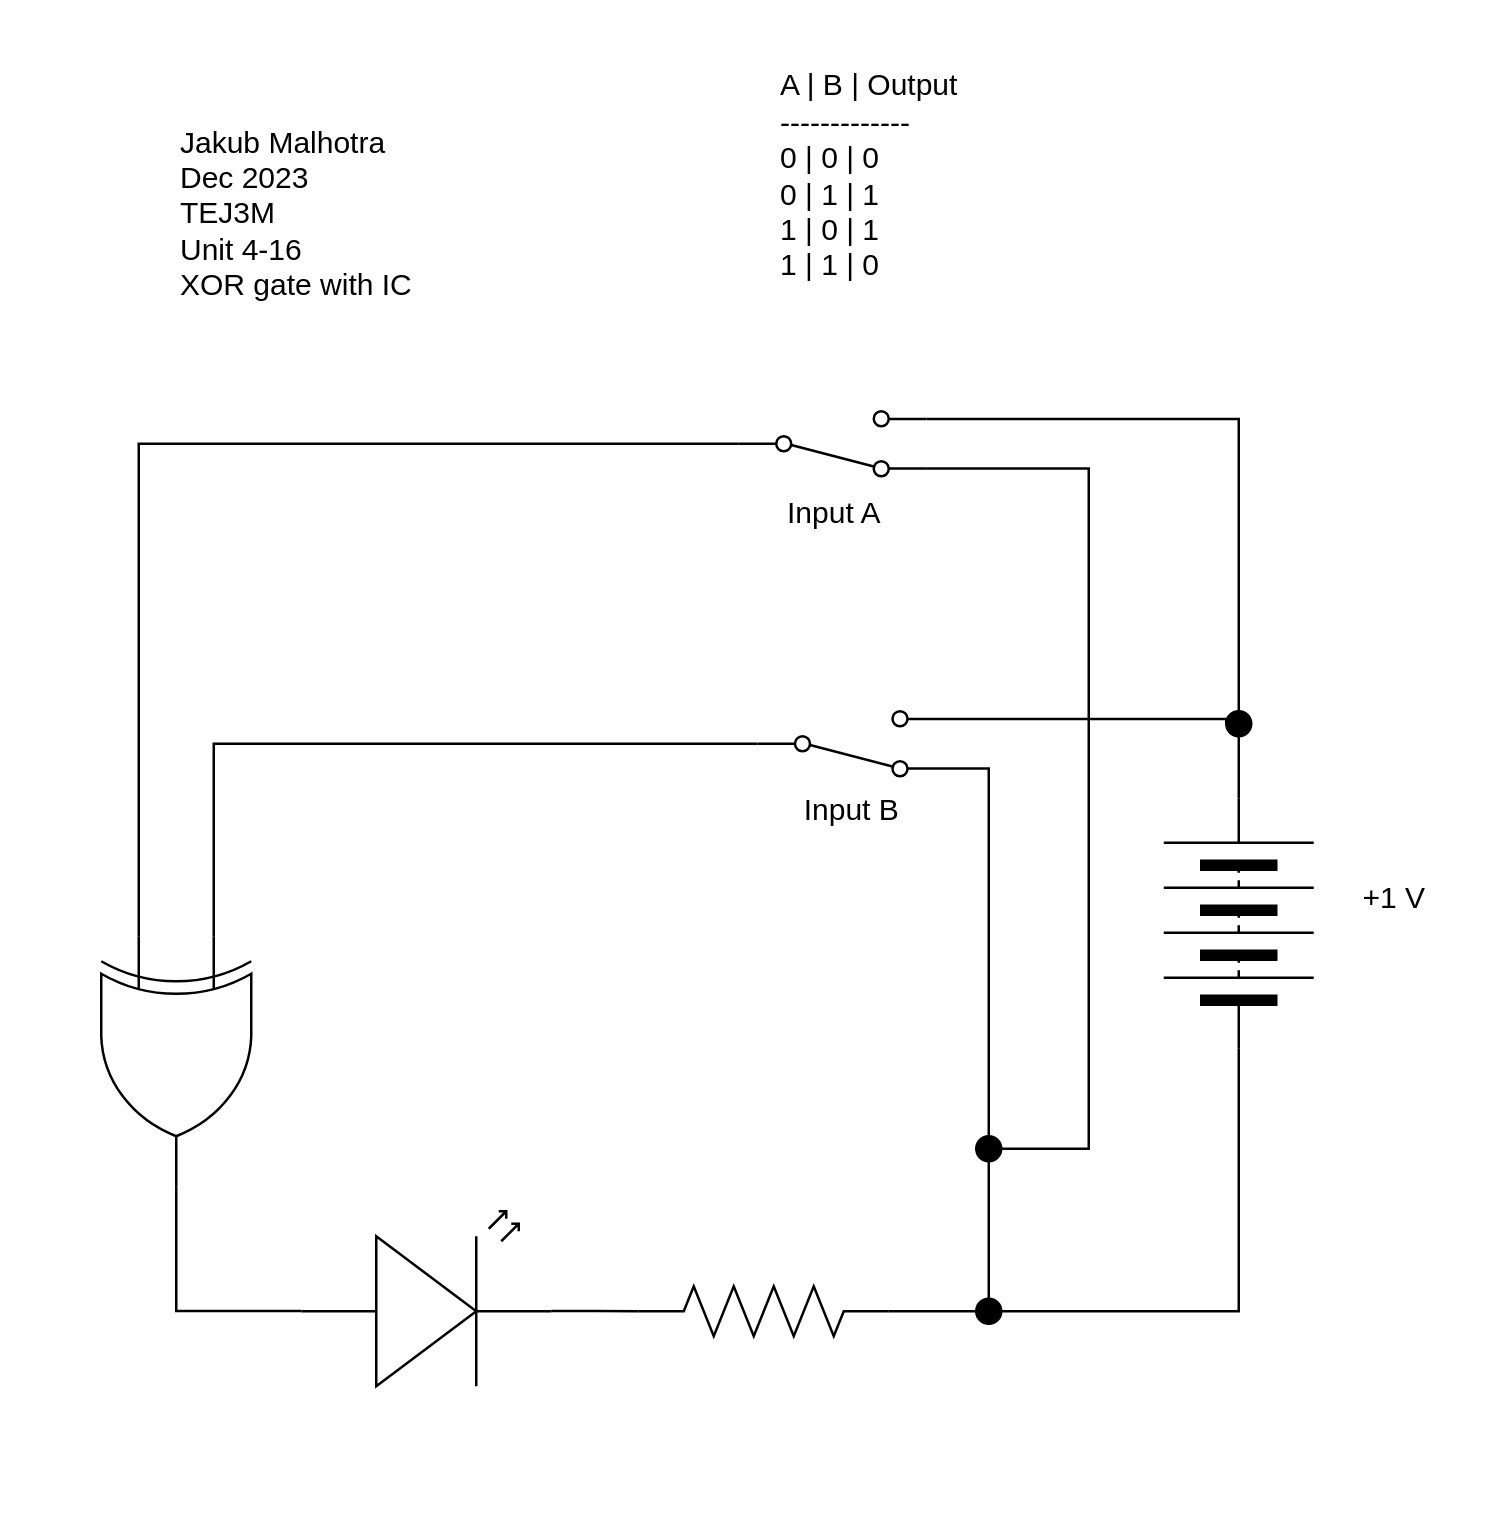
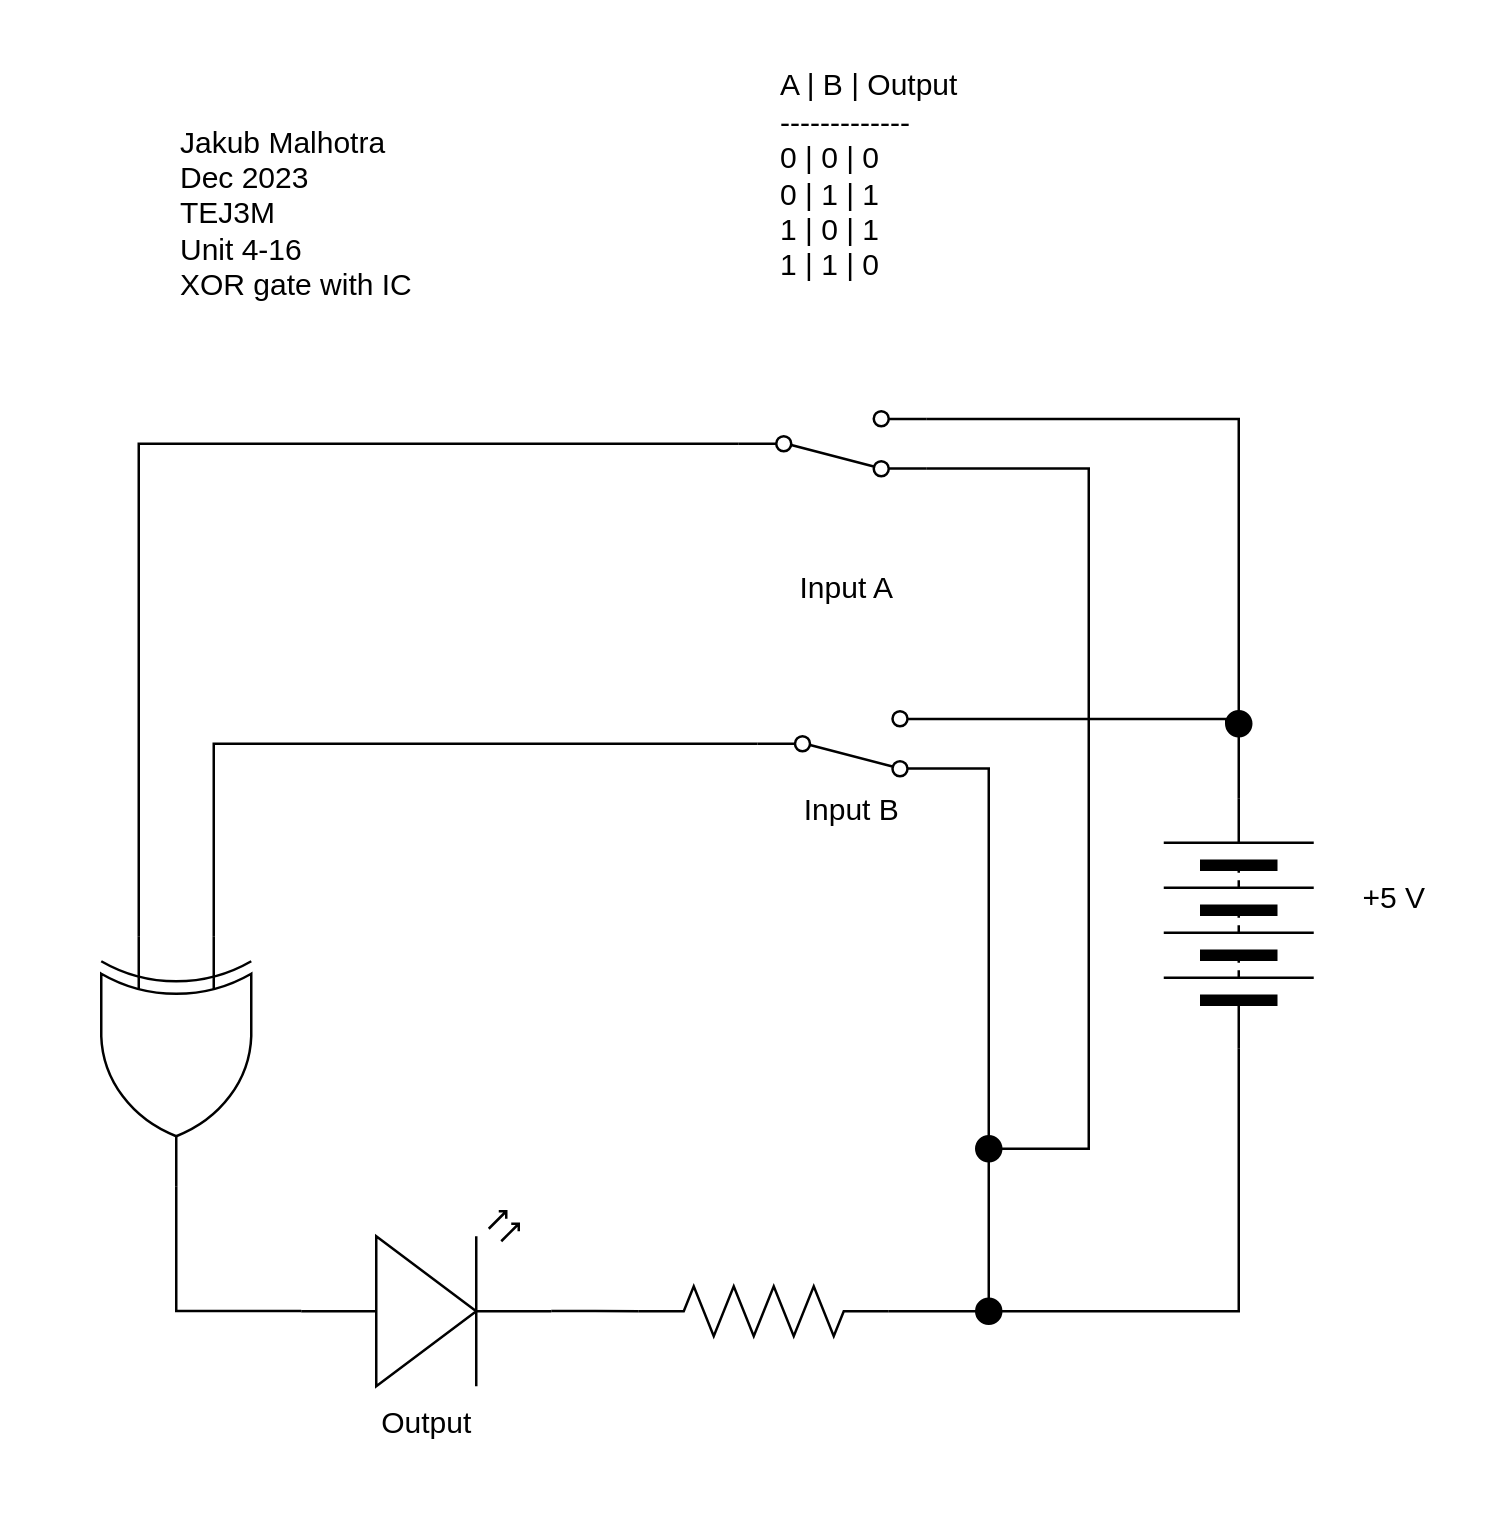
node "Input A": moved (833, 514) -> (845, 589)
node "+1 V": label "+1 V" -> "+5 V"
node "Output": added
